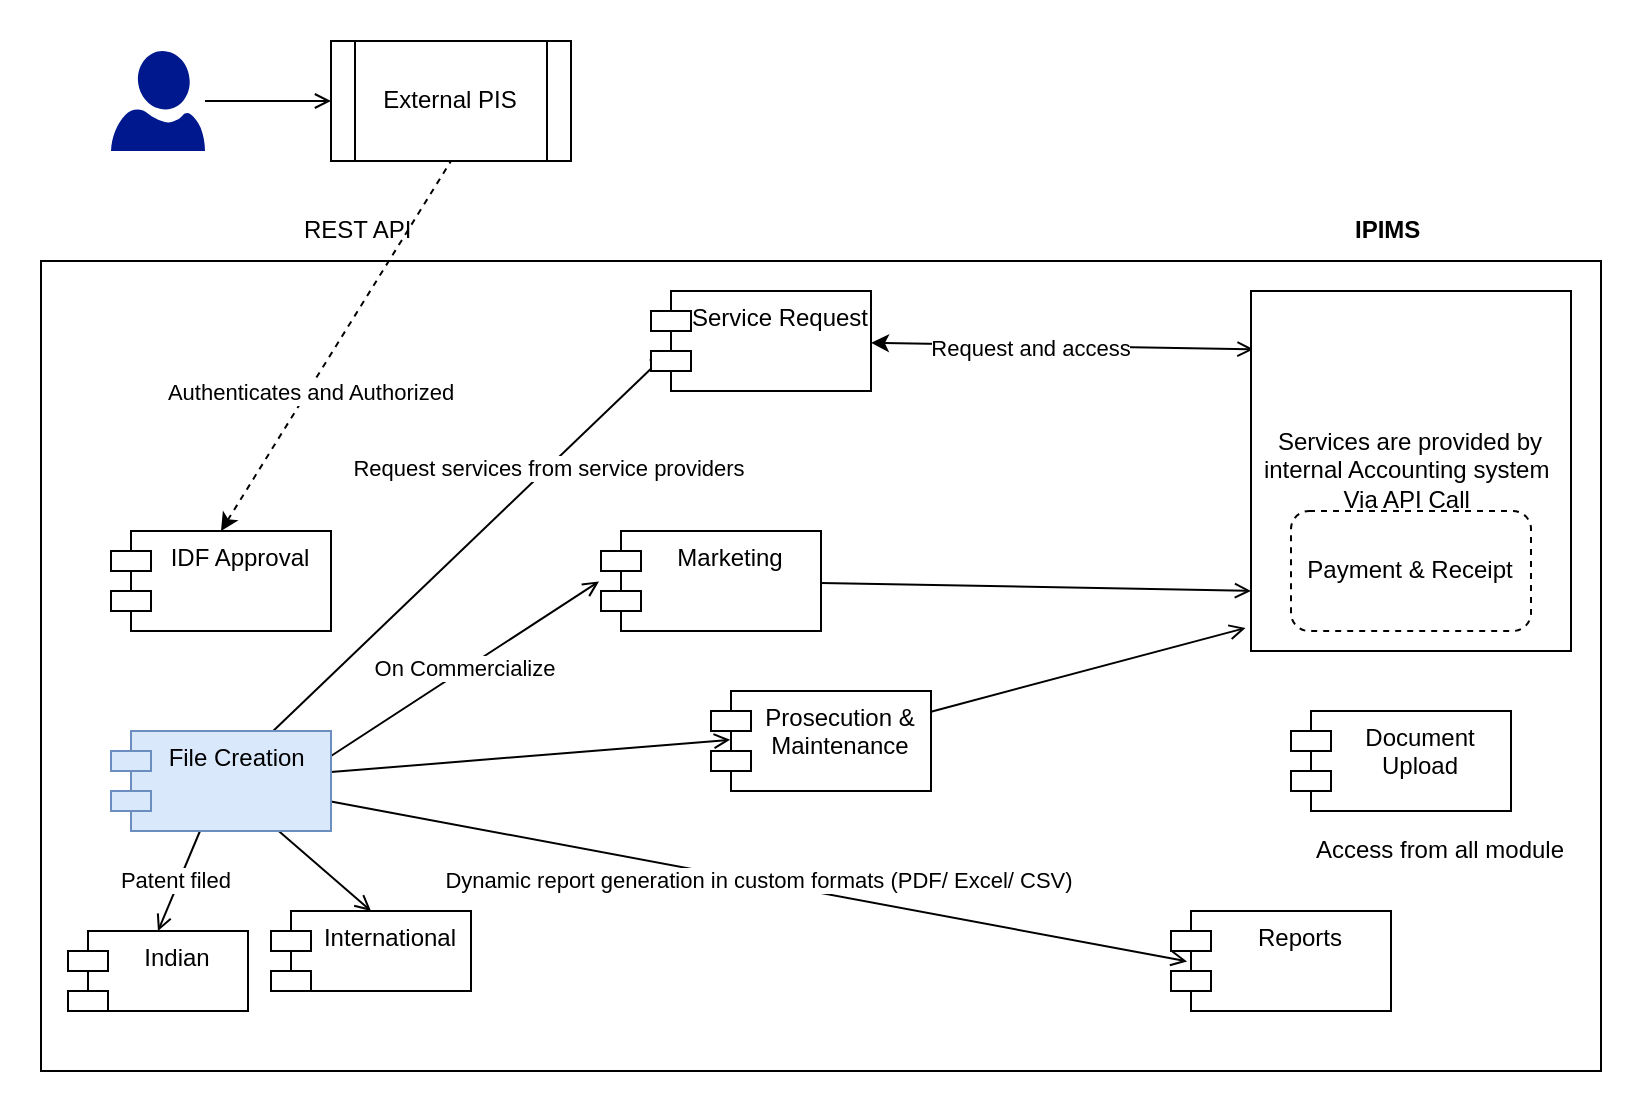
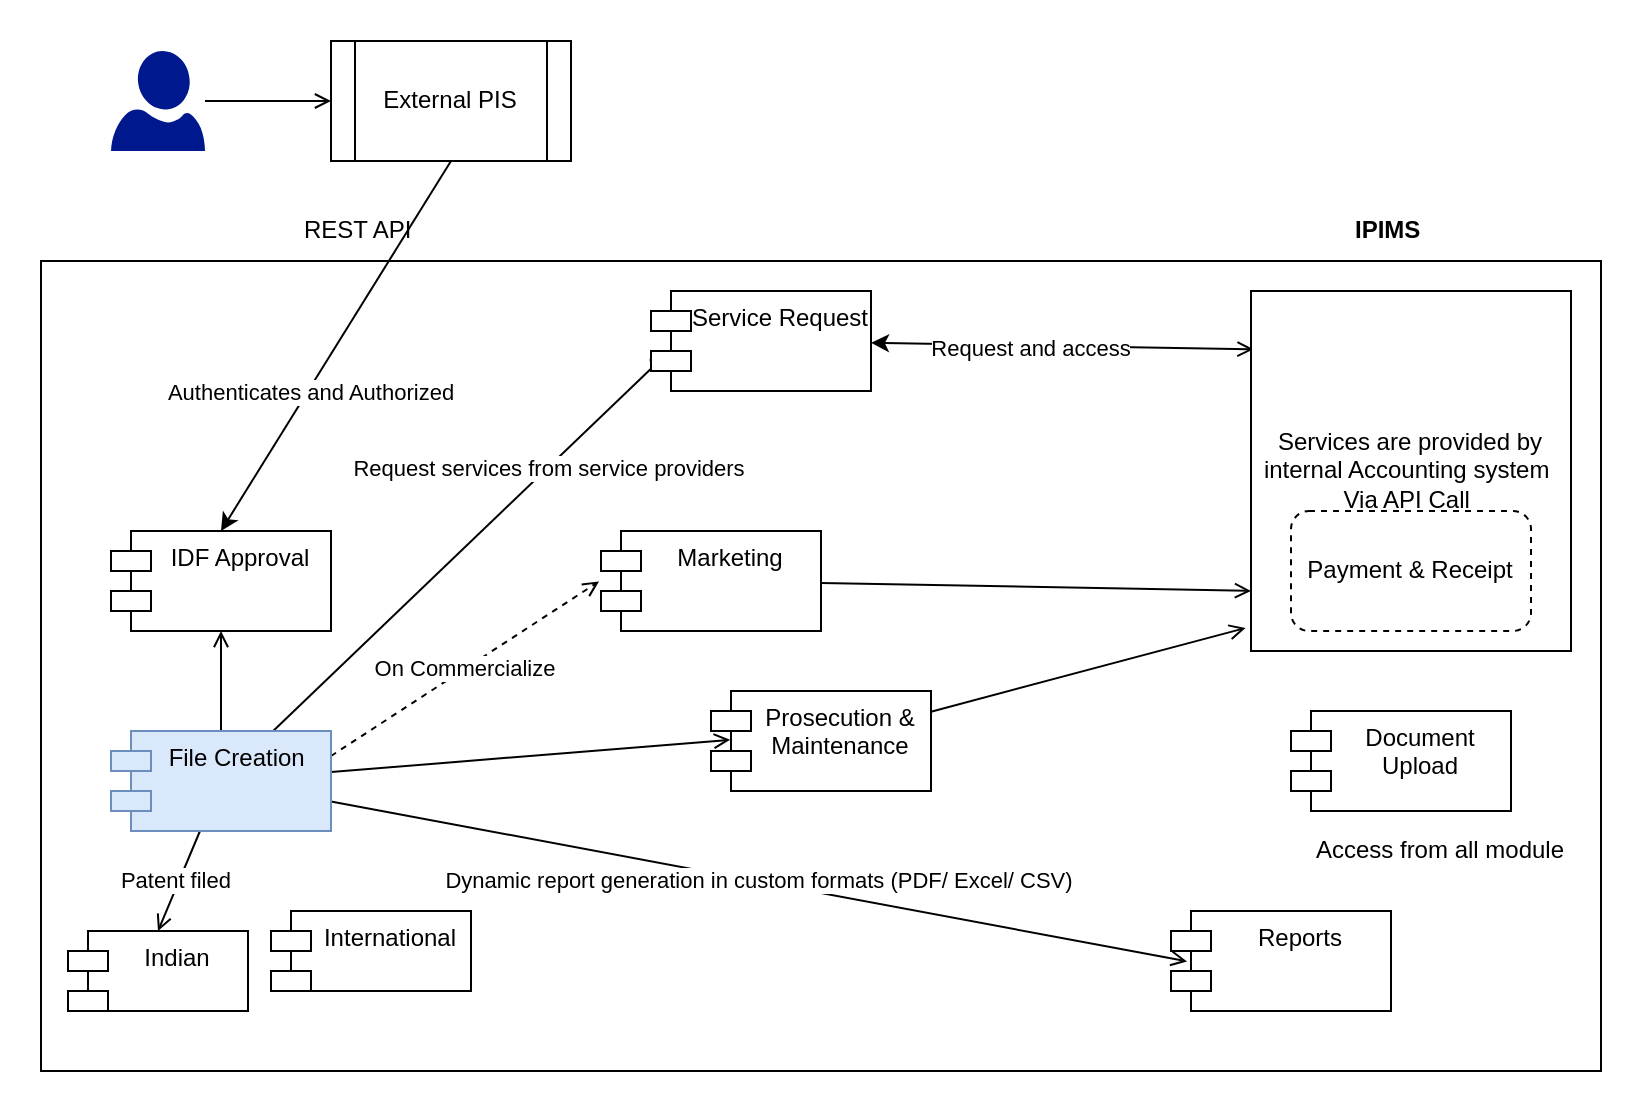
edge "External PIS" -> "IDF Approval": style dashed -> solid
edge "File Creation" -> "Marketing": style solid -> dashed
edge "File Creation" -> "International": now "File Creation" -> "IDF Approval"
